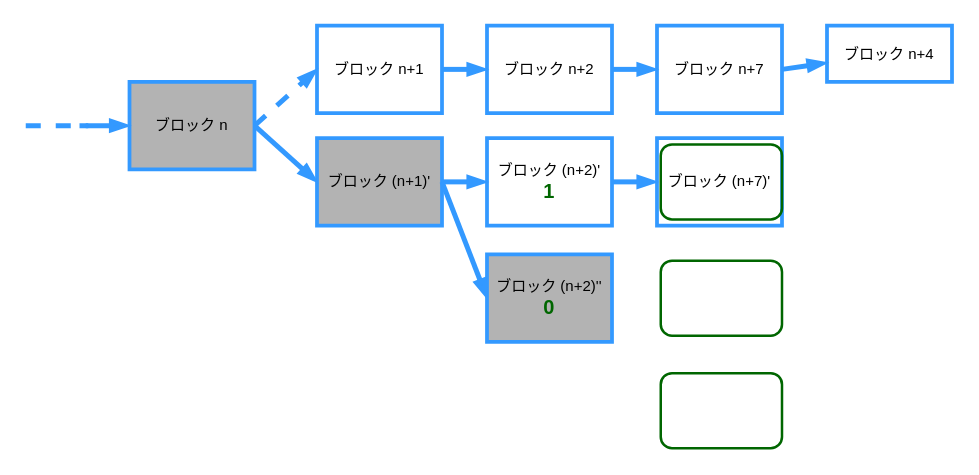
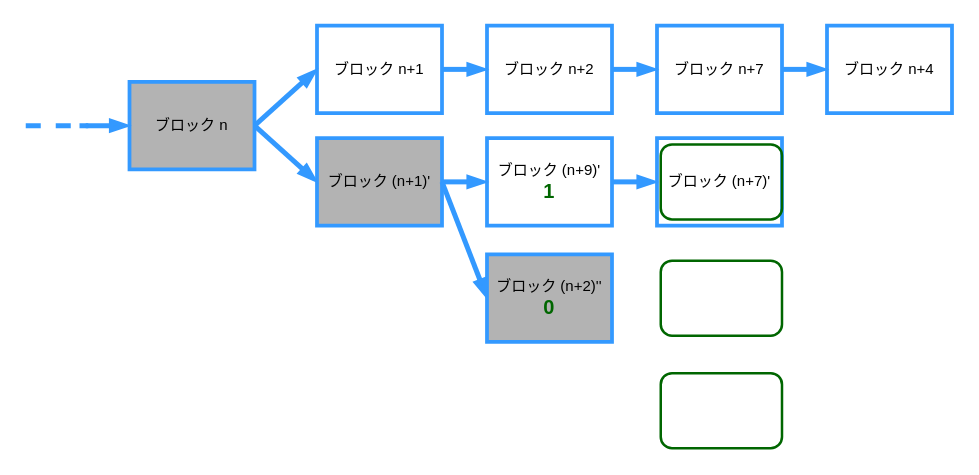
node "ブロック n+4": size 125x56 -> 125x88
edge "ブロック n" -> "ブロック n+1": style dashed -> solid
node "ブロック (n+2)' 1": label "ブロック (n+2)' 1" -> "ブロック (n+9)' 1"
